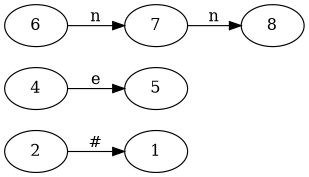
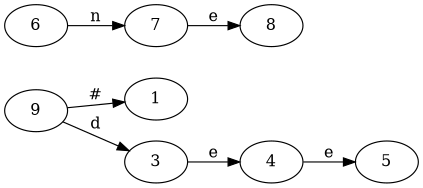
edge "7" -> "8": label "n" -> "e"
node "2": label "2" -> "9"
node "3": added
